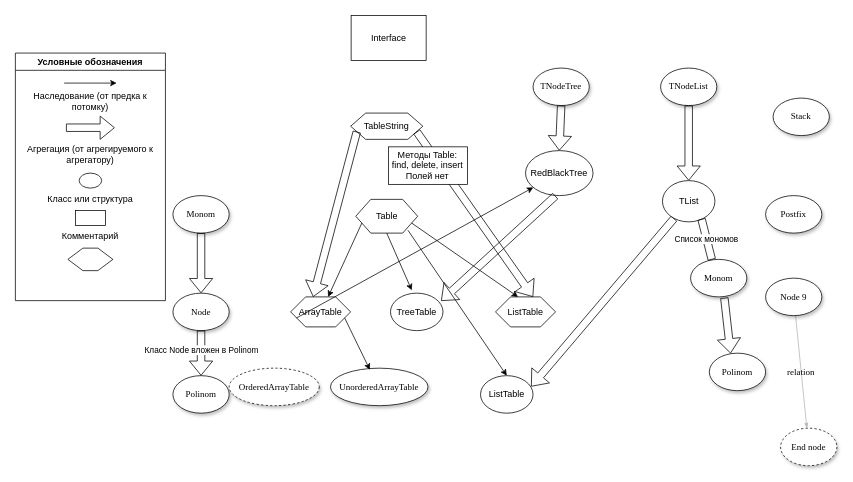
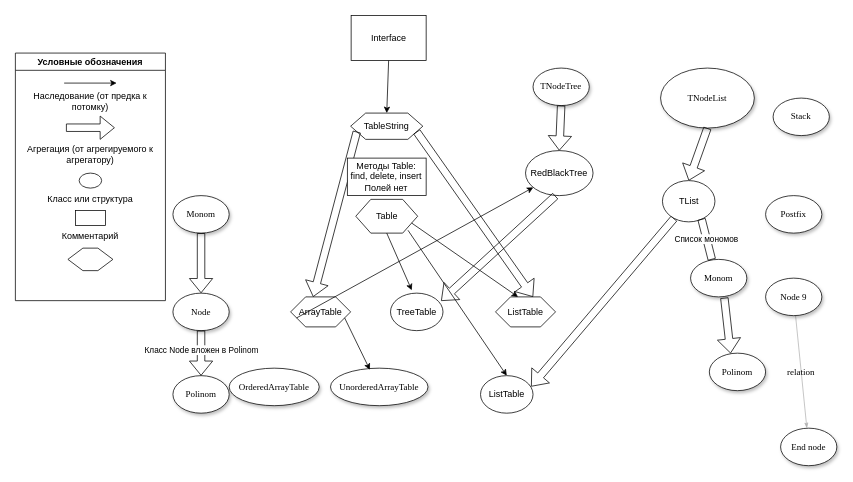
edge "Interface" -> "TableString": added
node "TNodeList": size 56x38 -> 94x60
node "Методы Table: find, delete, insert Полей нет": moved (428, 165) -> (387, 177)
edge "Table" -> "ArrayTable": removed
node "OrderedArrayTable": style dashed -> solid
node "End node": style dashed -> solid
